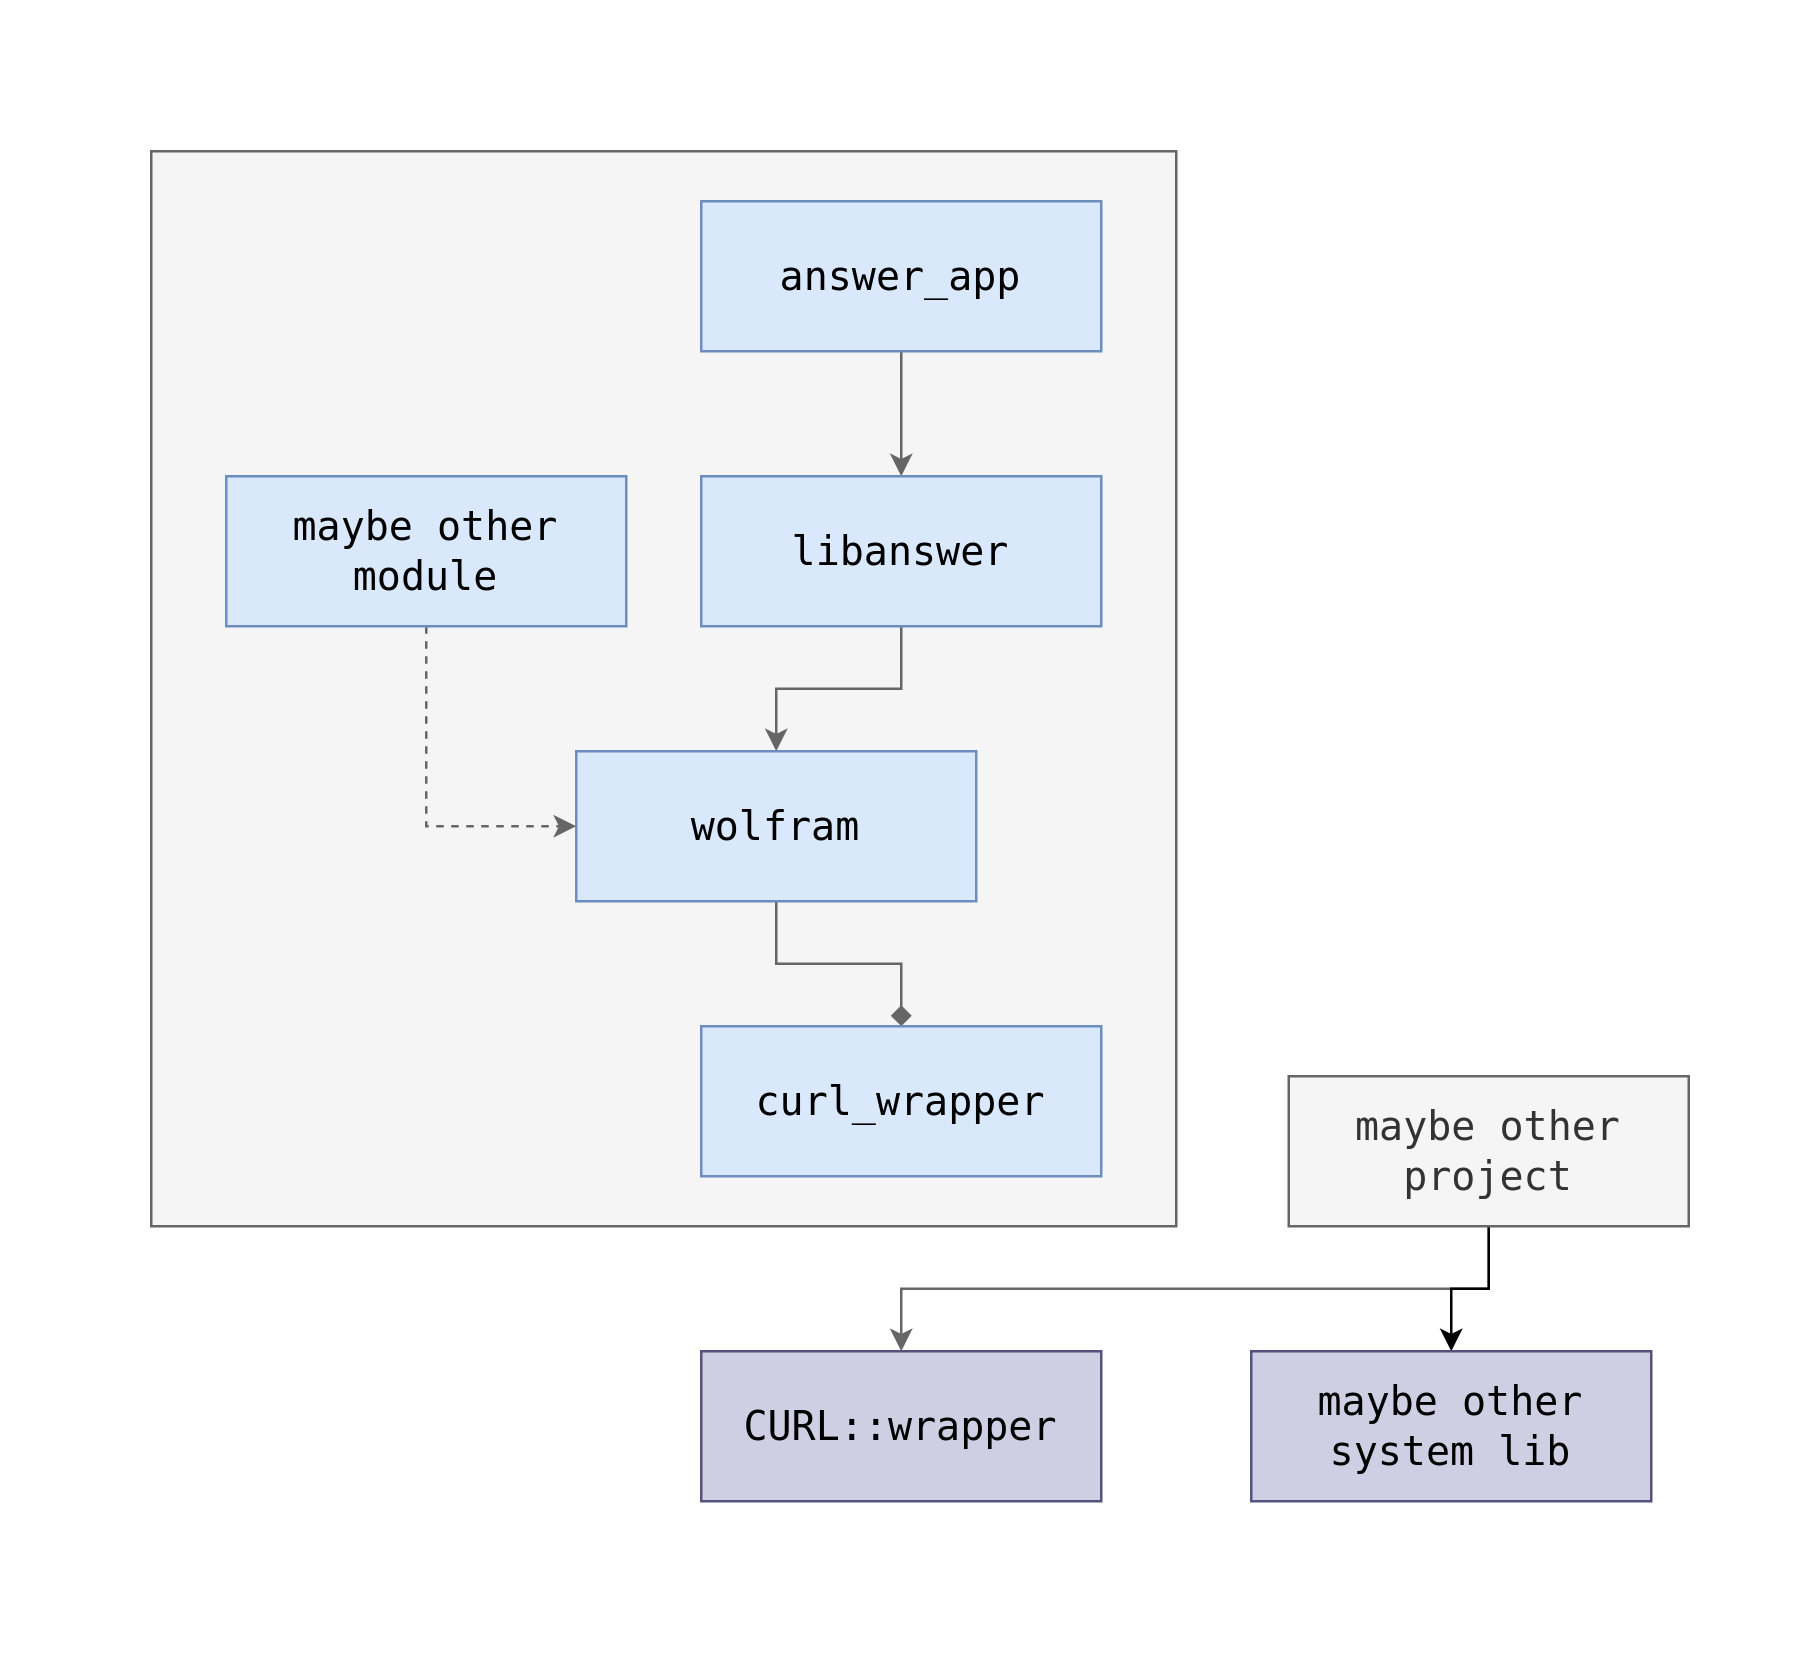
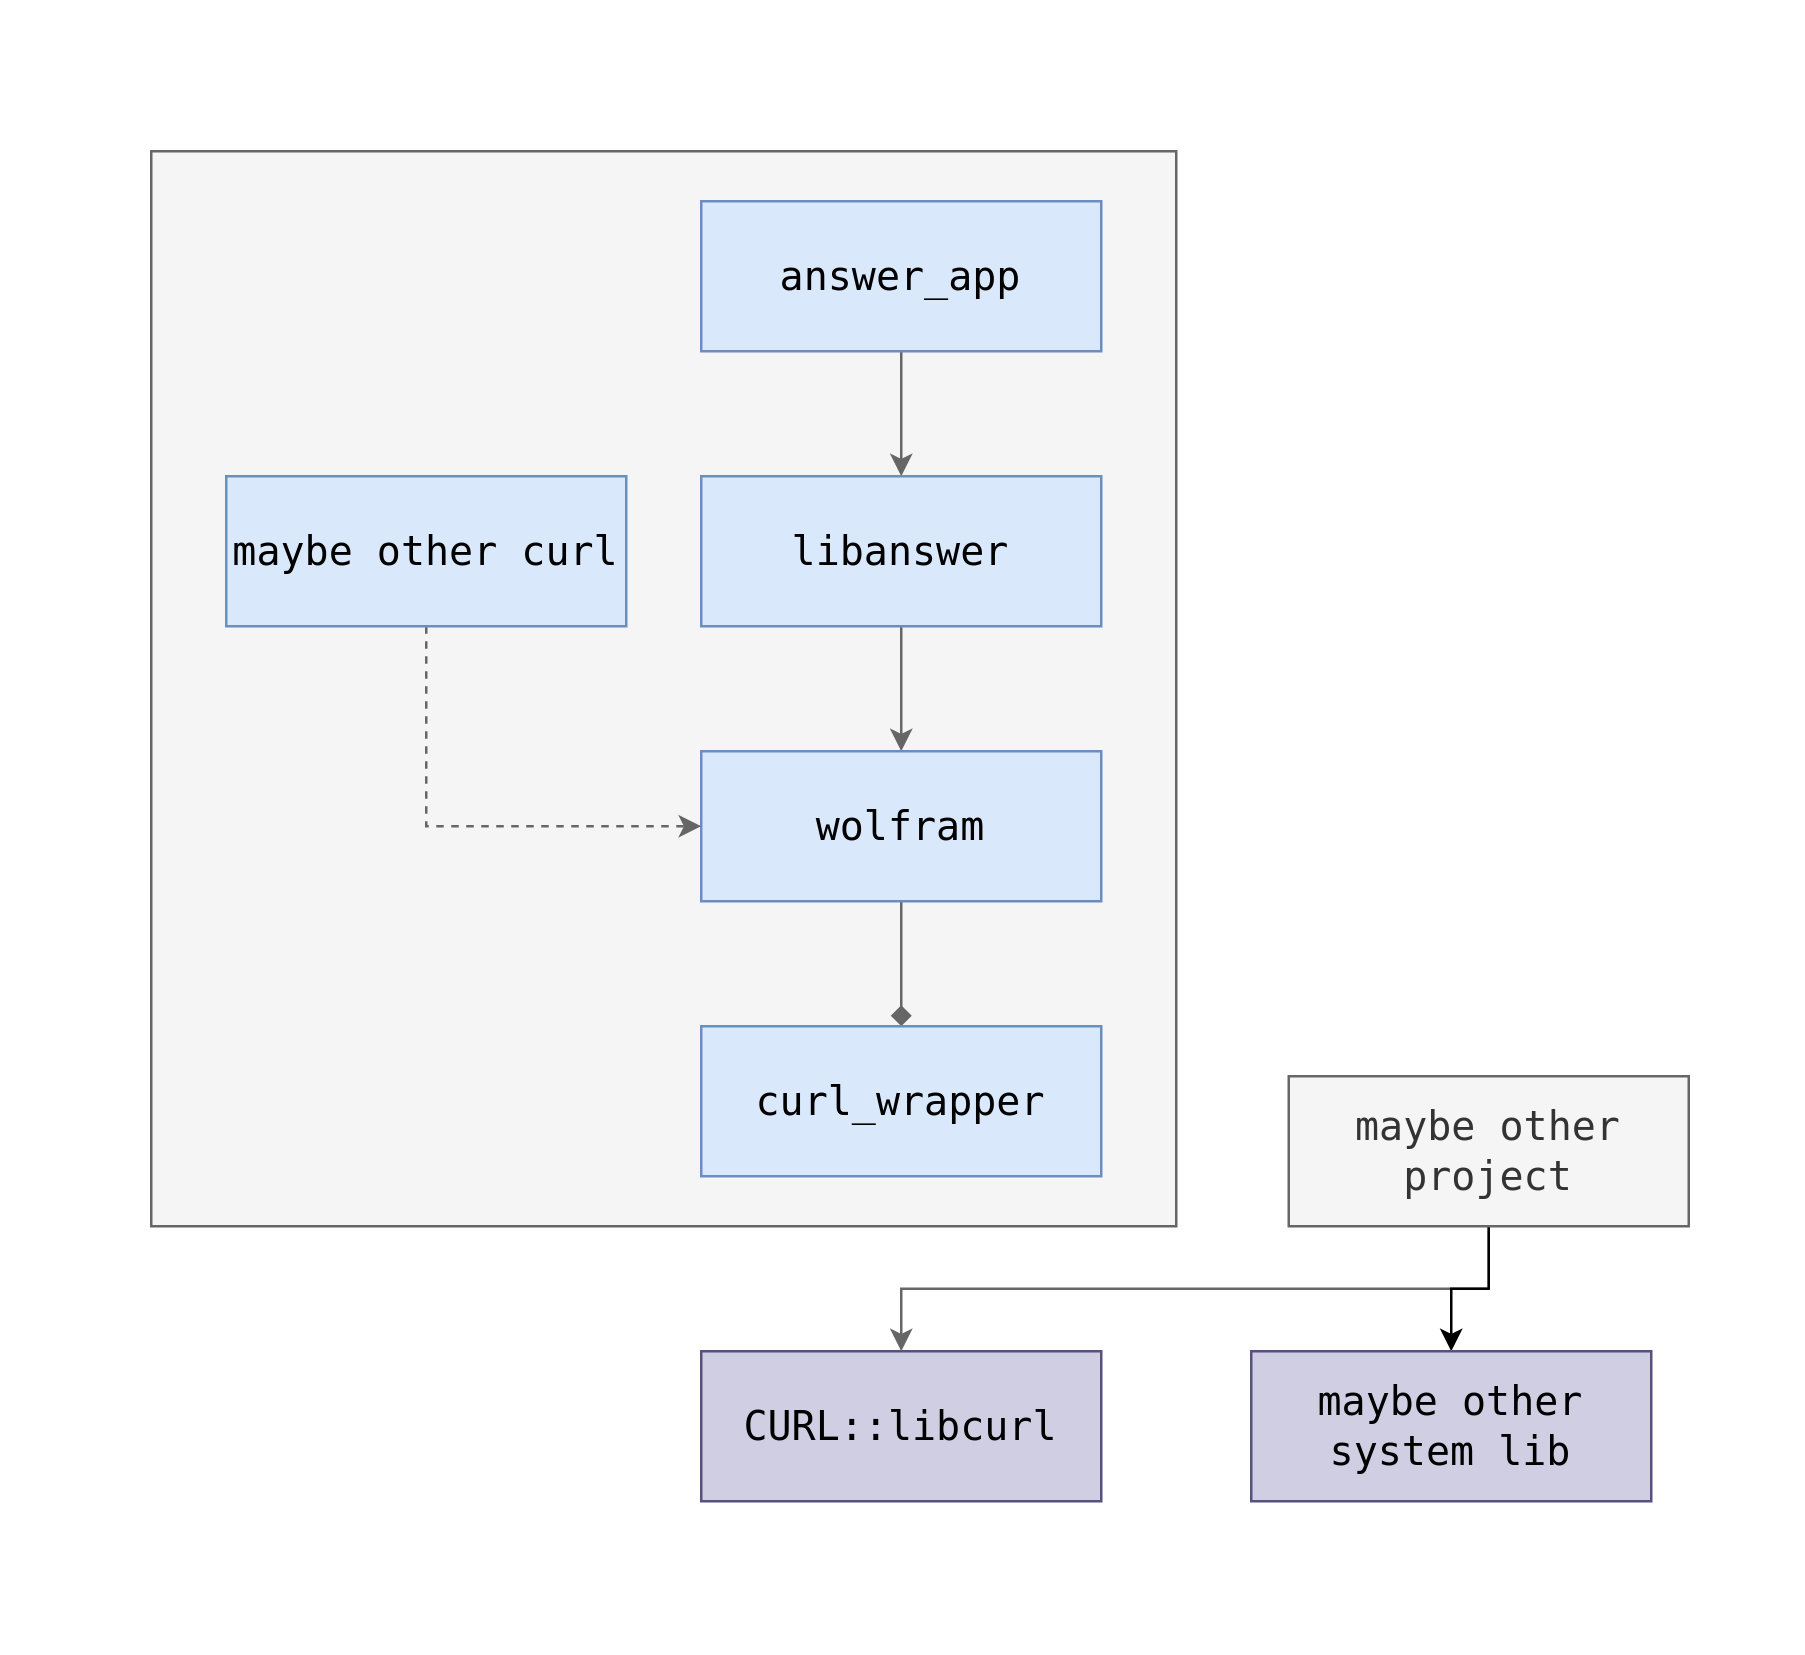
node "maybe other module": label "maybe other module" -> "maybe other curl"
node "wolfram": moved (776, 826) -> (901, 826)
node "CURL::wrapper": label "CURL::wrapper" -> "CURL::libcurl"
